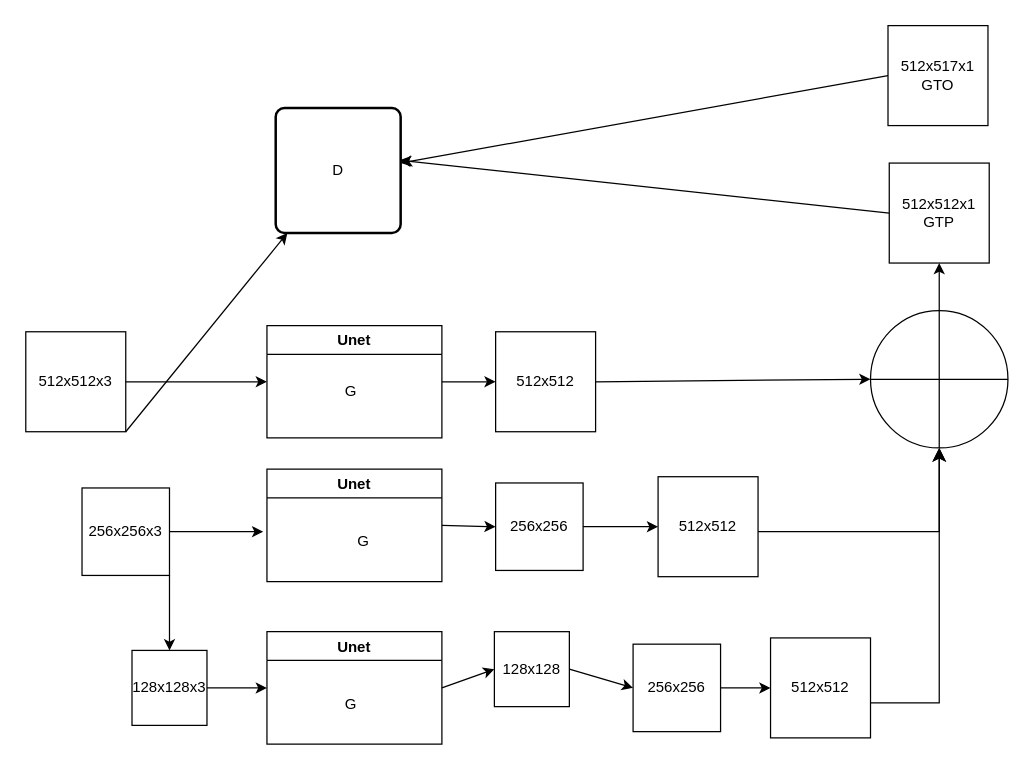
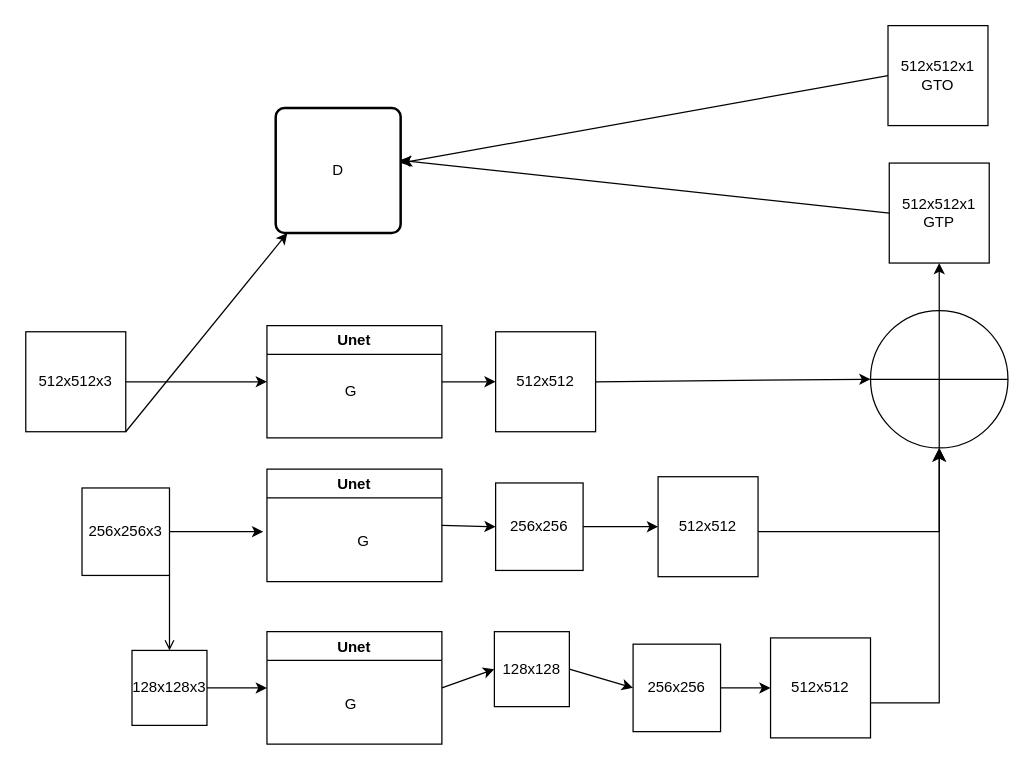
node "512x517x1 GTO": label "512x517x1 GTO" -> "512x512x1 GTO"
edge "256x256x3" -> "128x128x3": arrowhead classic -> open
